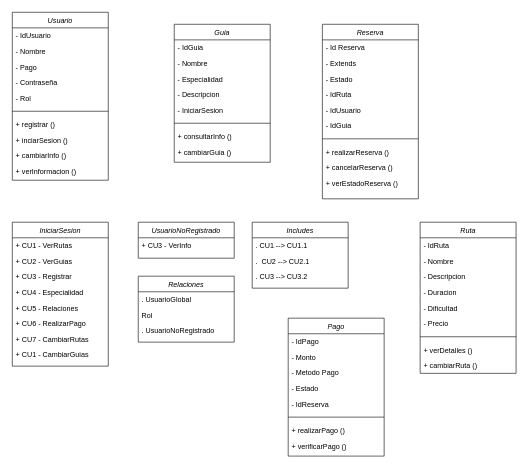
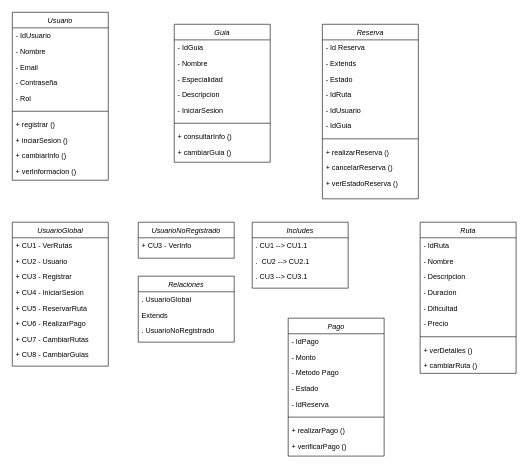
node "- Pago": label "- Pago" -> "- Email"
node "IniciarSesion": label "IniciarSesion" -> "UsuarioGlobal"
node "+ CU2 - VerGuias": label "+ CU2 - VerGuias" -> "+ CU2 - Usuario"
node ". CU3 --> CU3.2": label ". CU3 --> CU3.2" -> ". CU3 --> CU3.1"
node "+ CU4 - Especialidad": label "+ CU4 - Especialidad" -> "+ CU4 - IniciarSesion"
node "+ CU5 - Relaciones": label "+ CU5 - Relaciones" -> "+ CU5 - ReservarRuta"
node "Rol": label "Rol" -> "Extends"
node "+ CU1 - CambiarGuias": label "+ CU1 - CambiarGuias" -> "+ CU8 - CambiarGuias"
